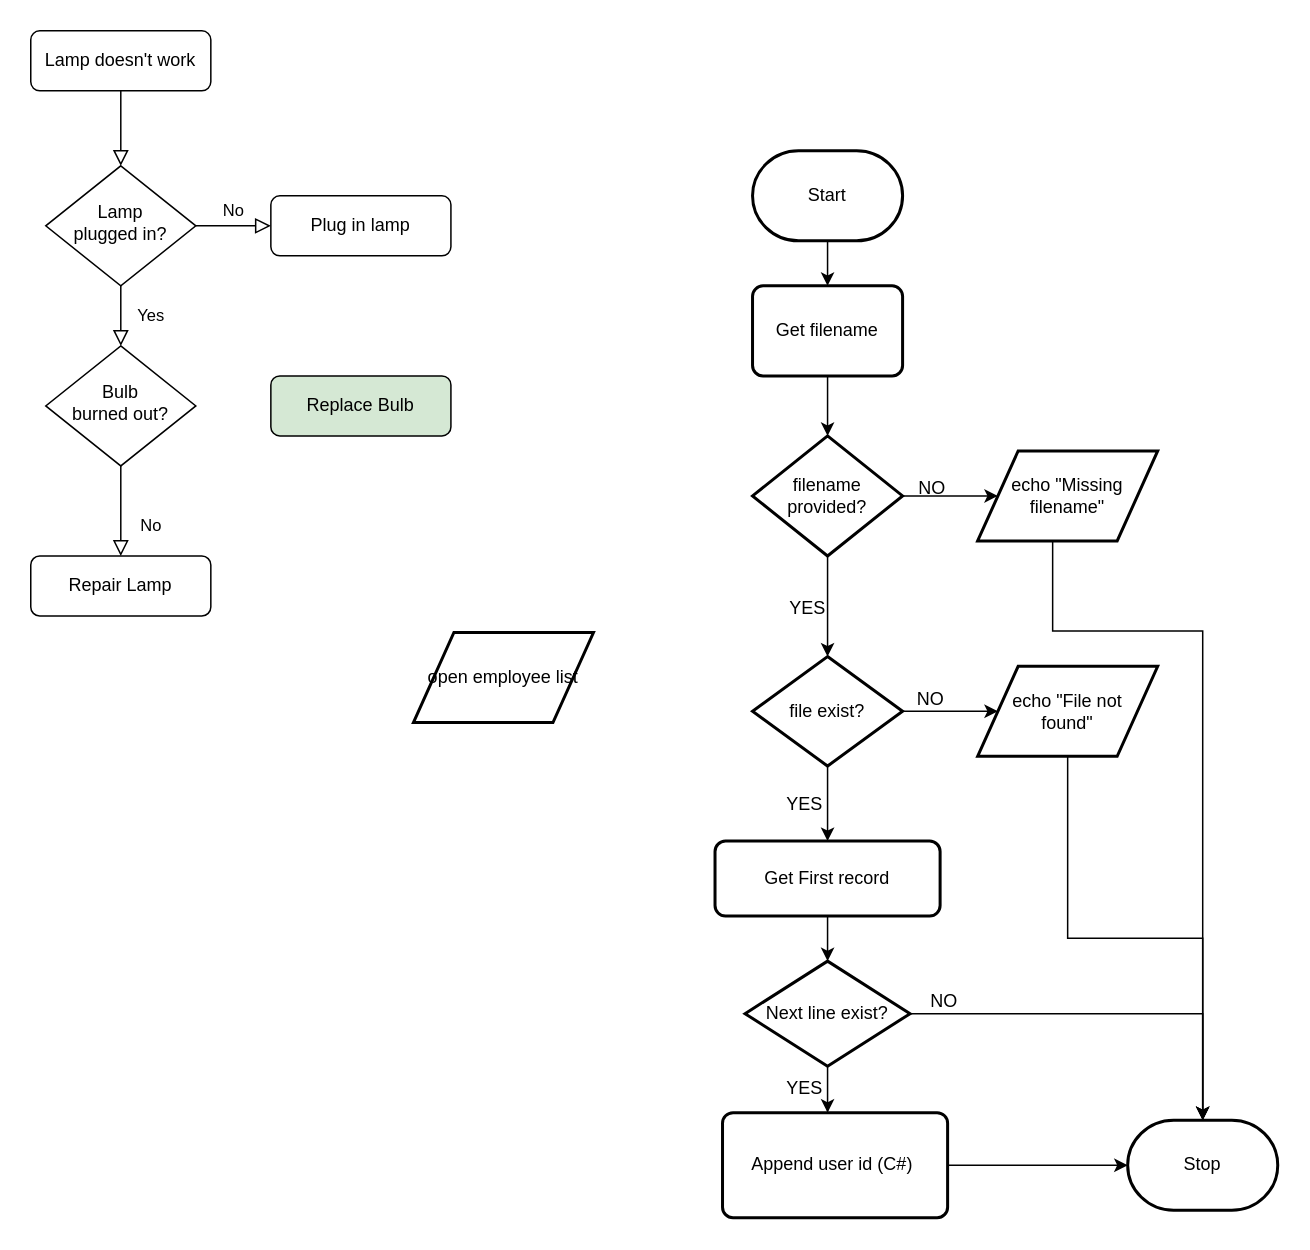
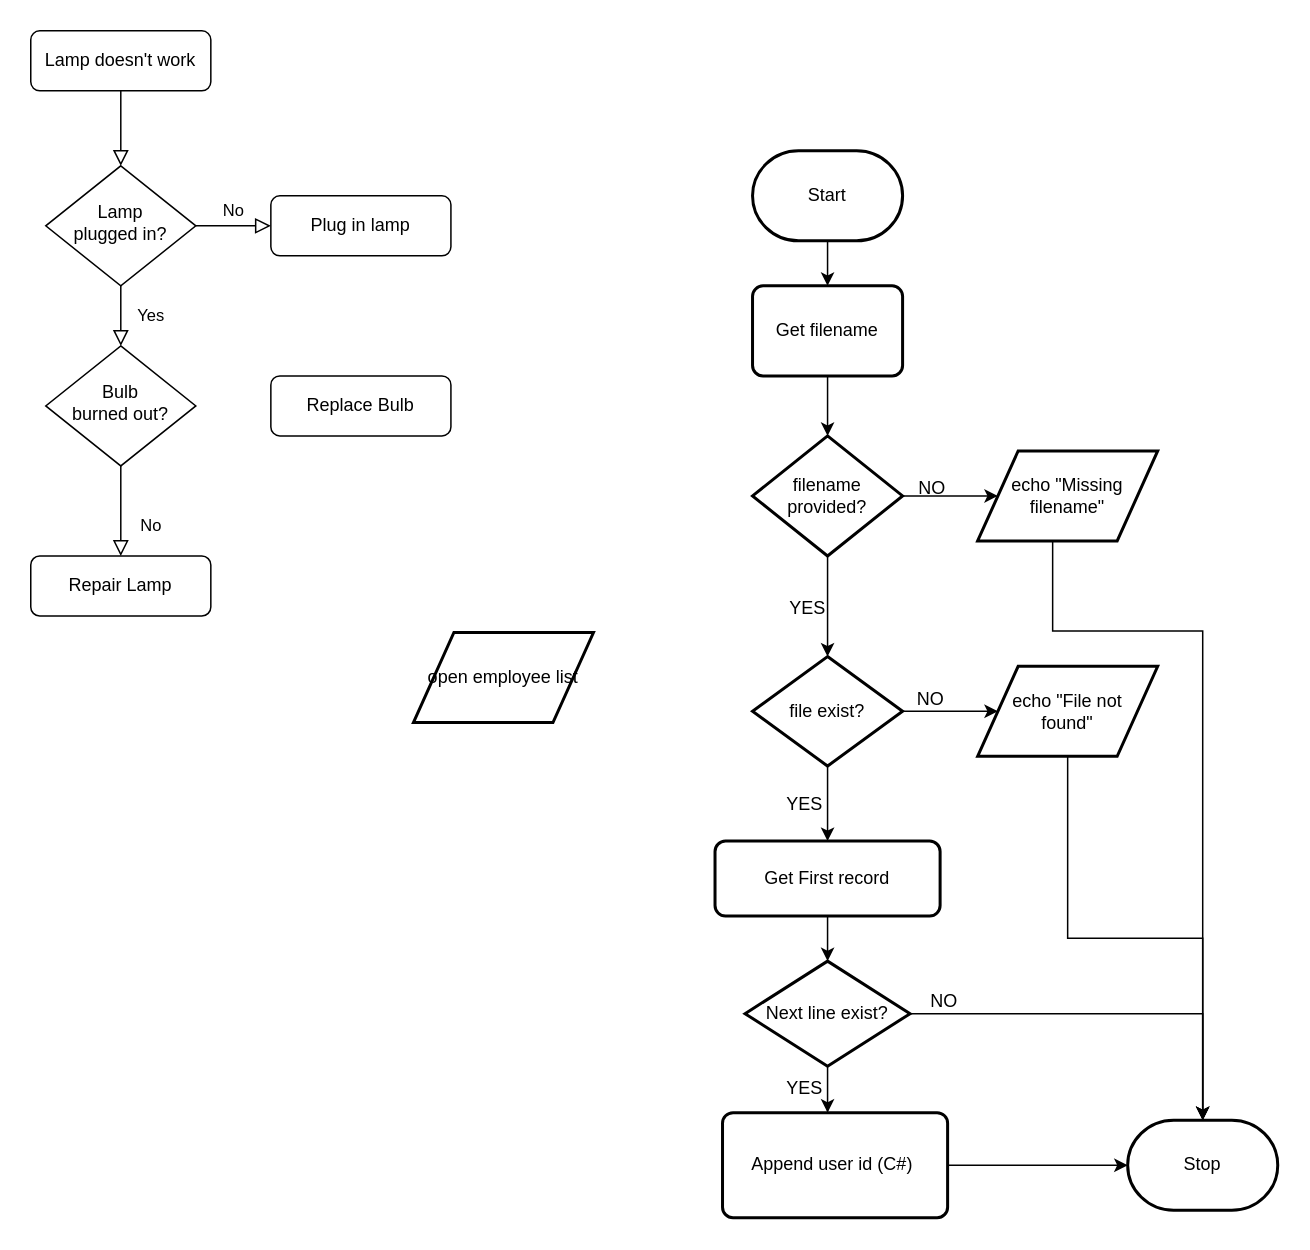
node "Replace Bulb": fillcolor #d5e8d4 -> #ffffff
